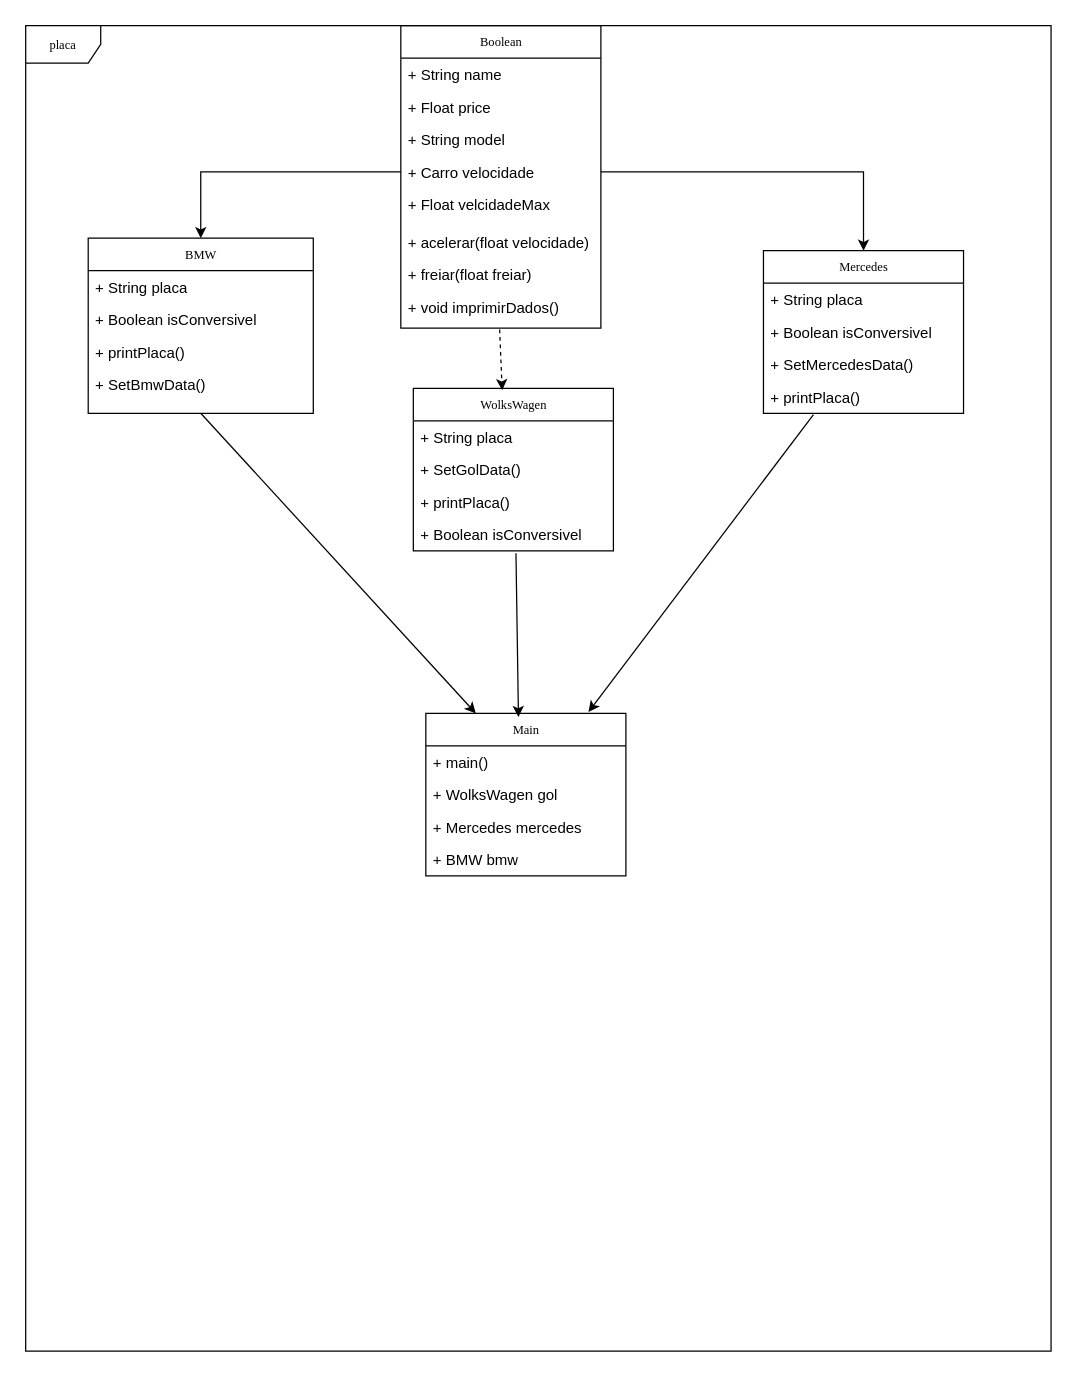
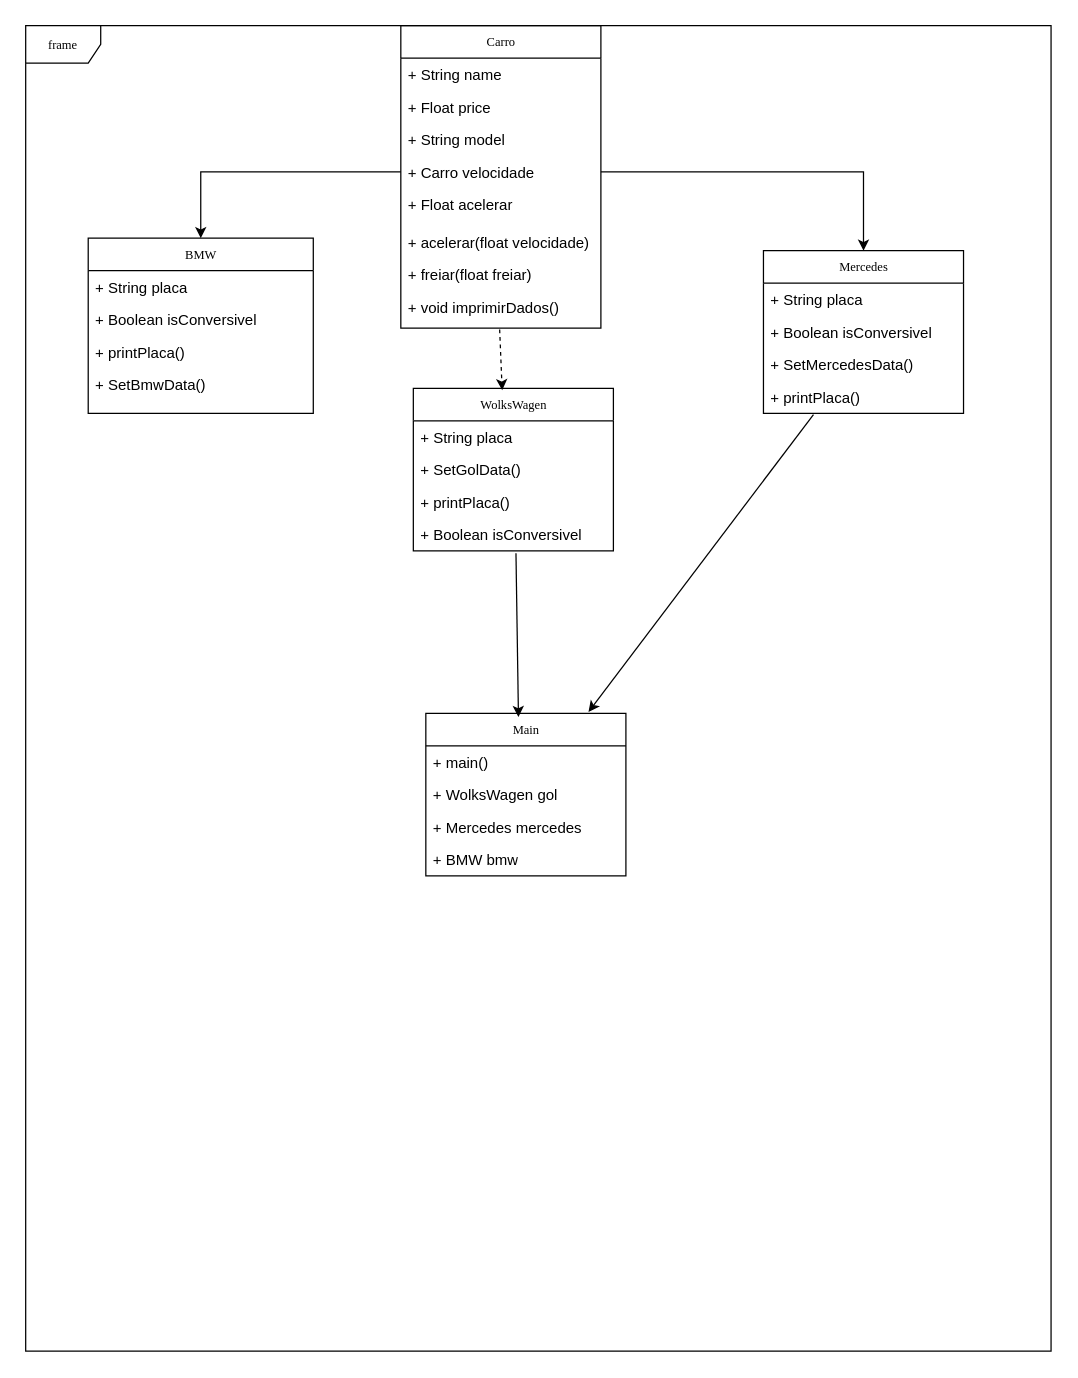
node "Boolean": label "Boolean" -> "Carro"
node "placa": label "placa" -> "frame"
node "+ Float velcidadeMax": label "+ Float velcidadeMax" -> "+ Float acelerar"
edge "BMW" -> "Main": removed
